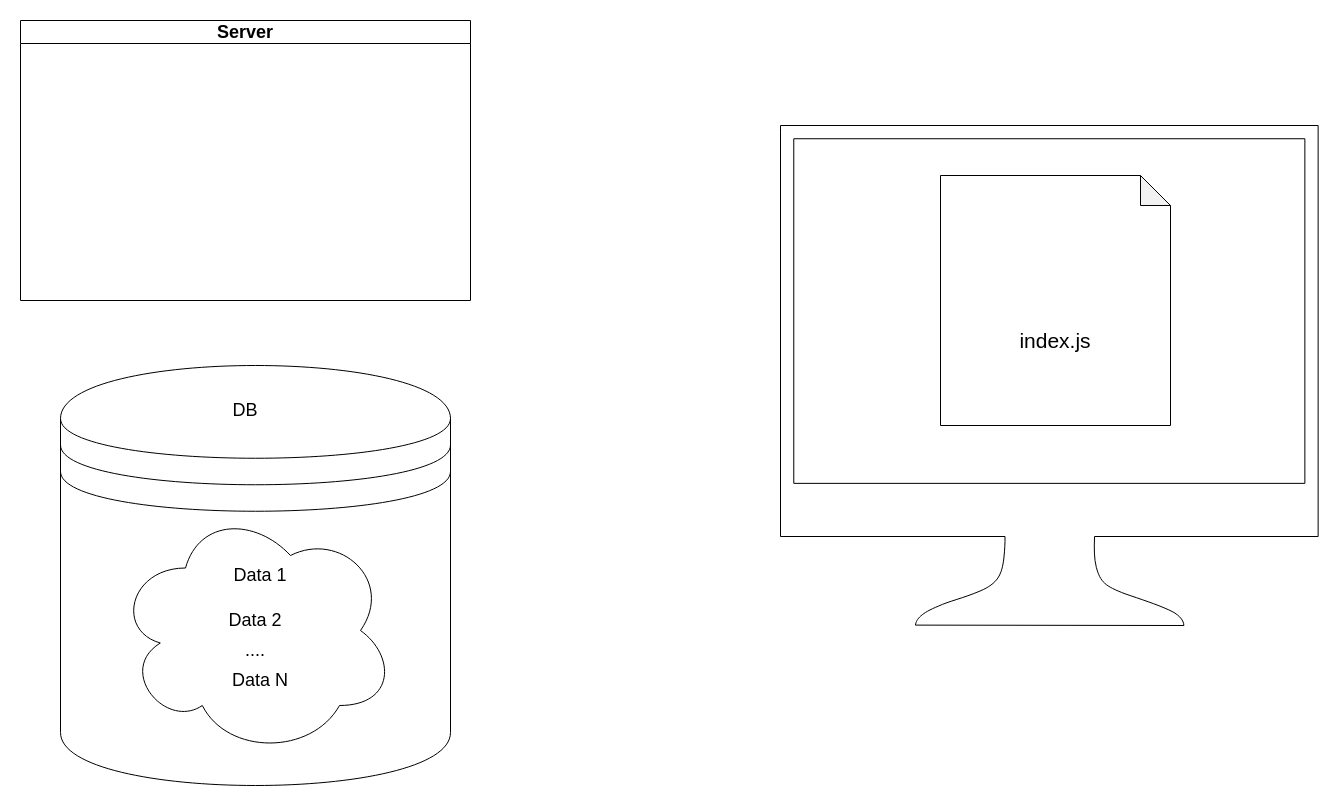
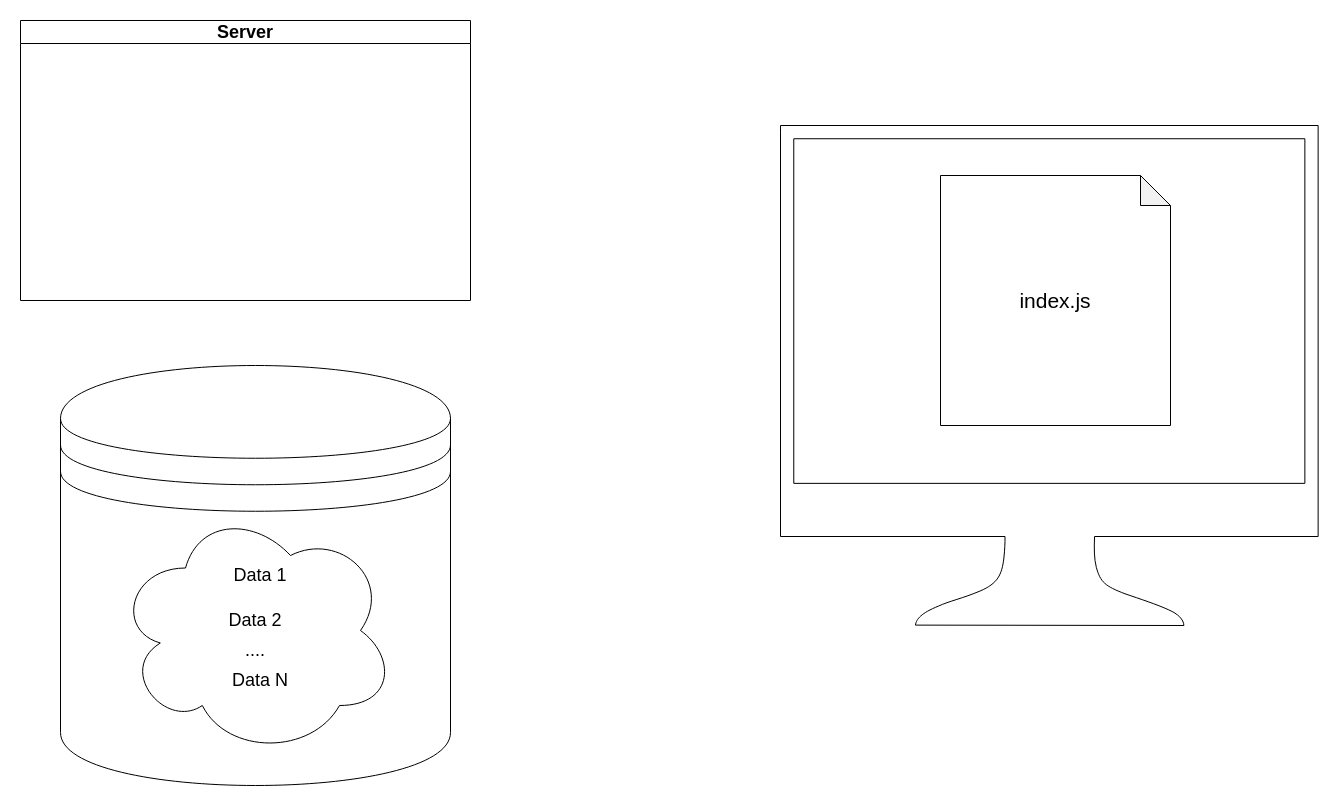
node "index.js": moved (1056, 341) -> (1056, 301)
node "DB": removed
